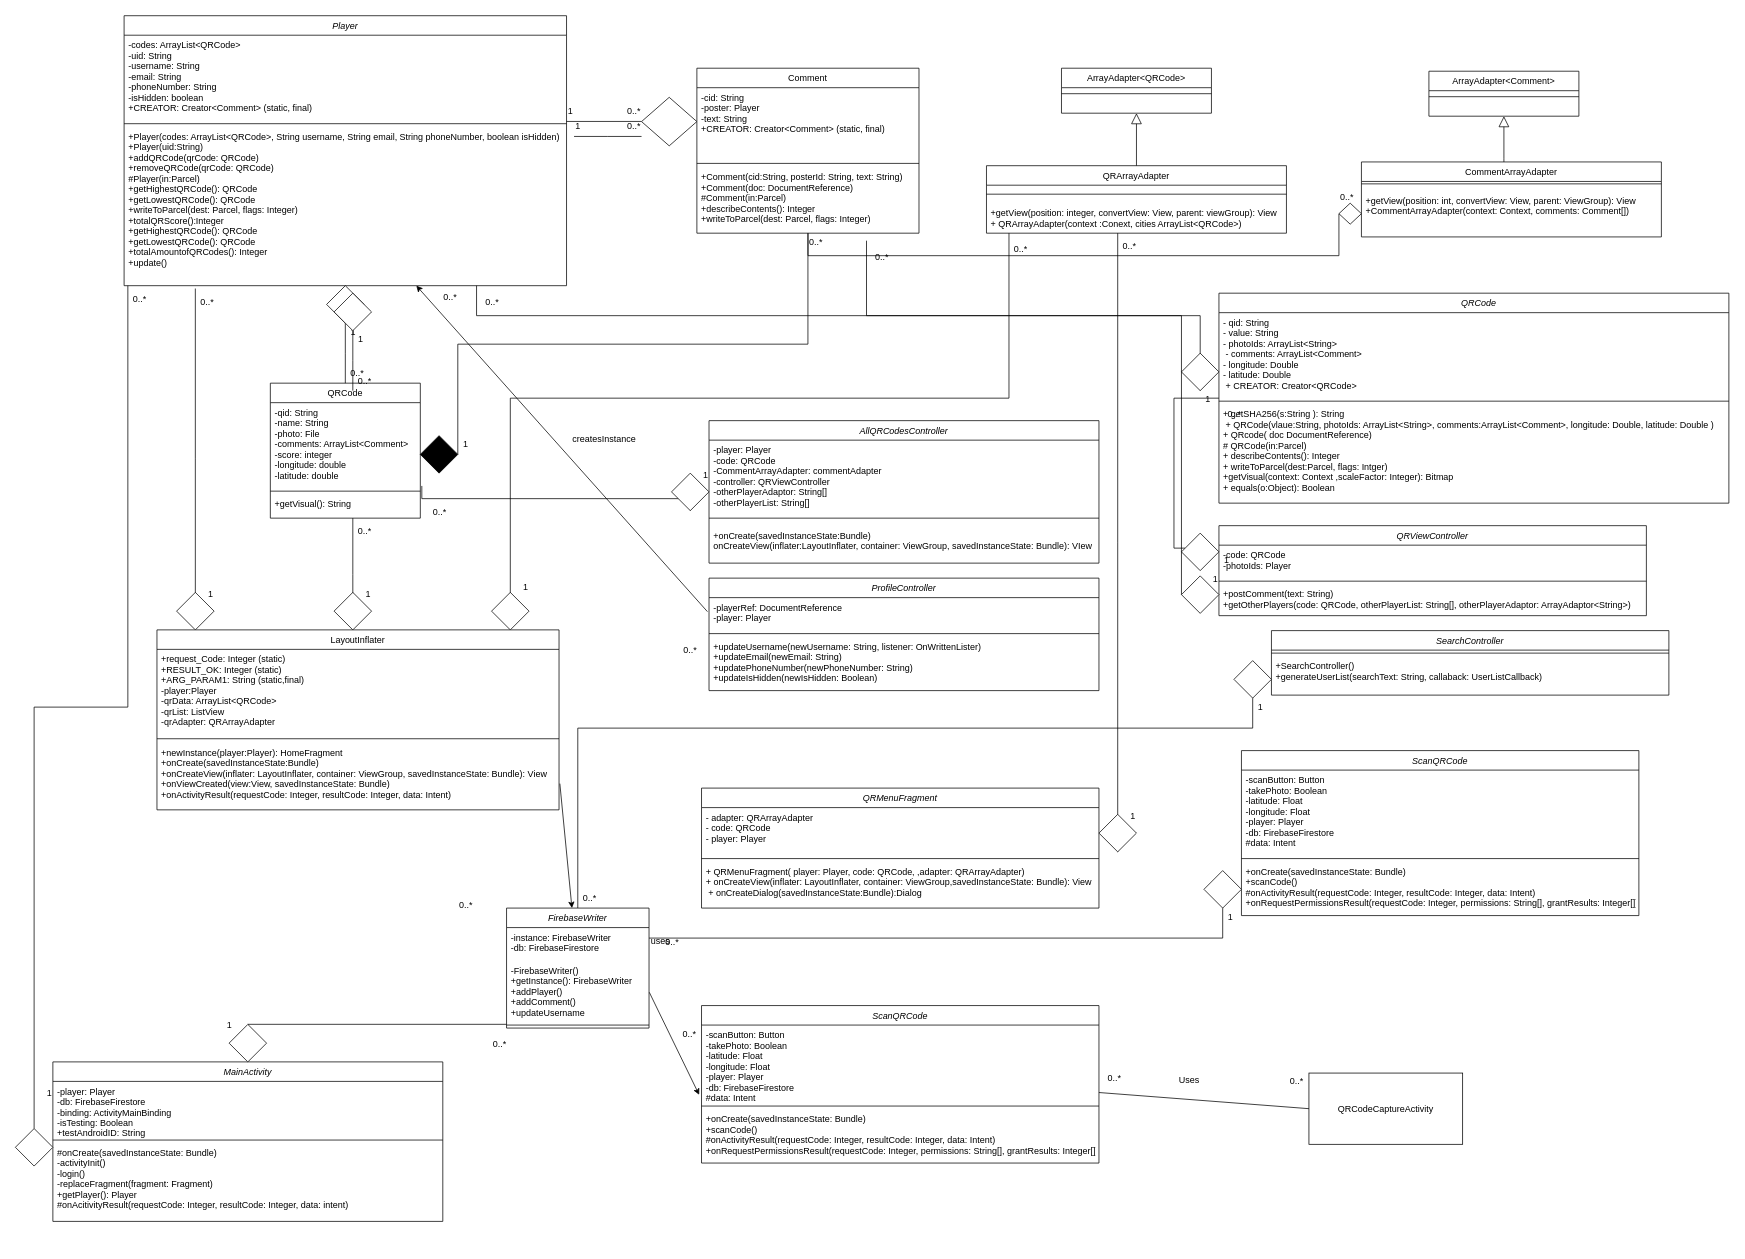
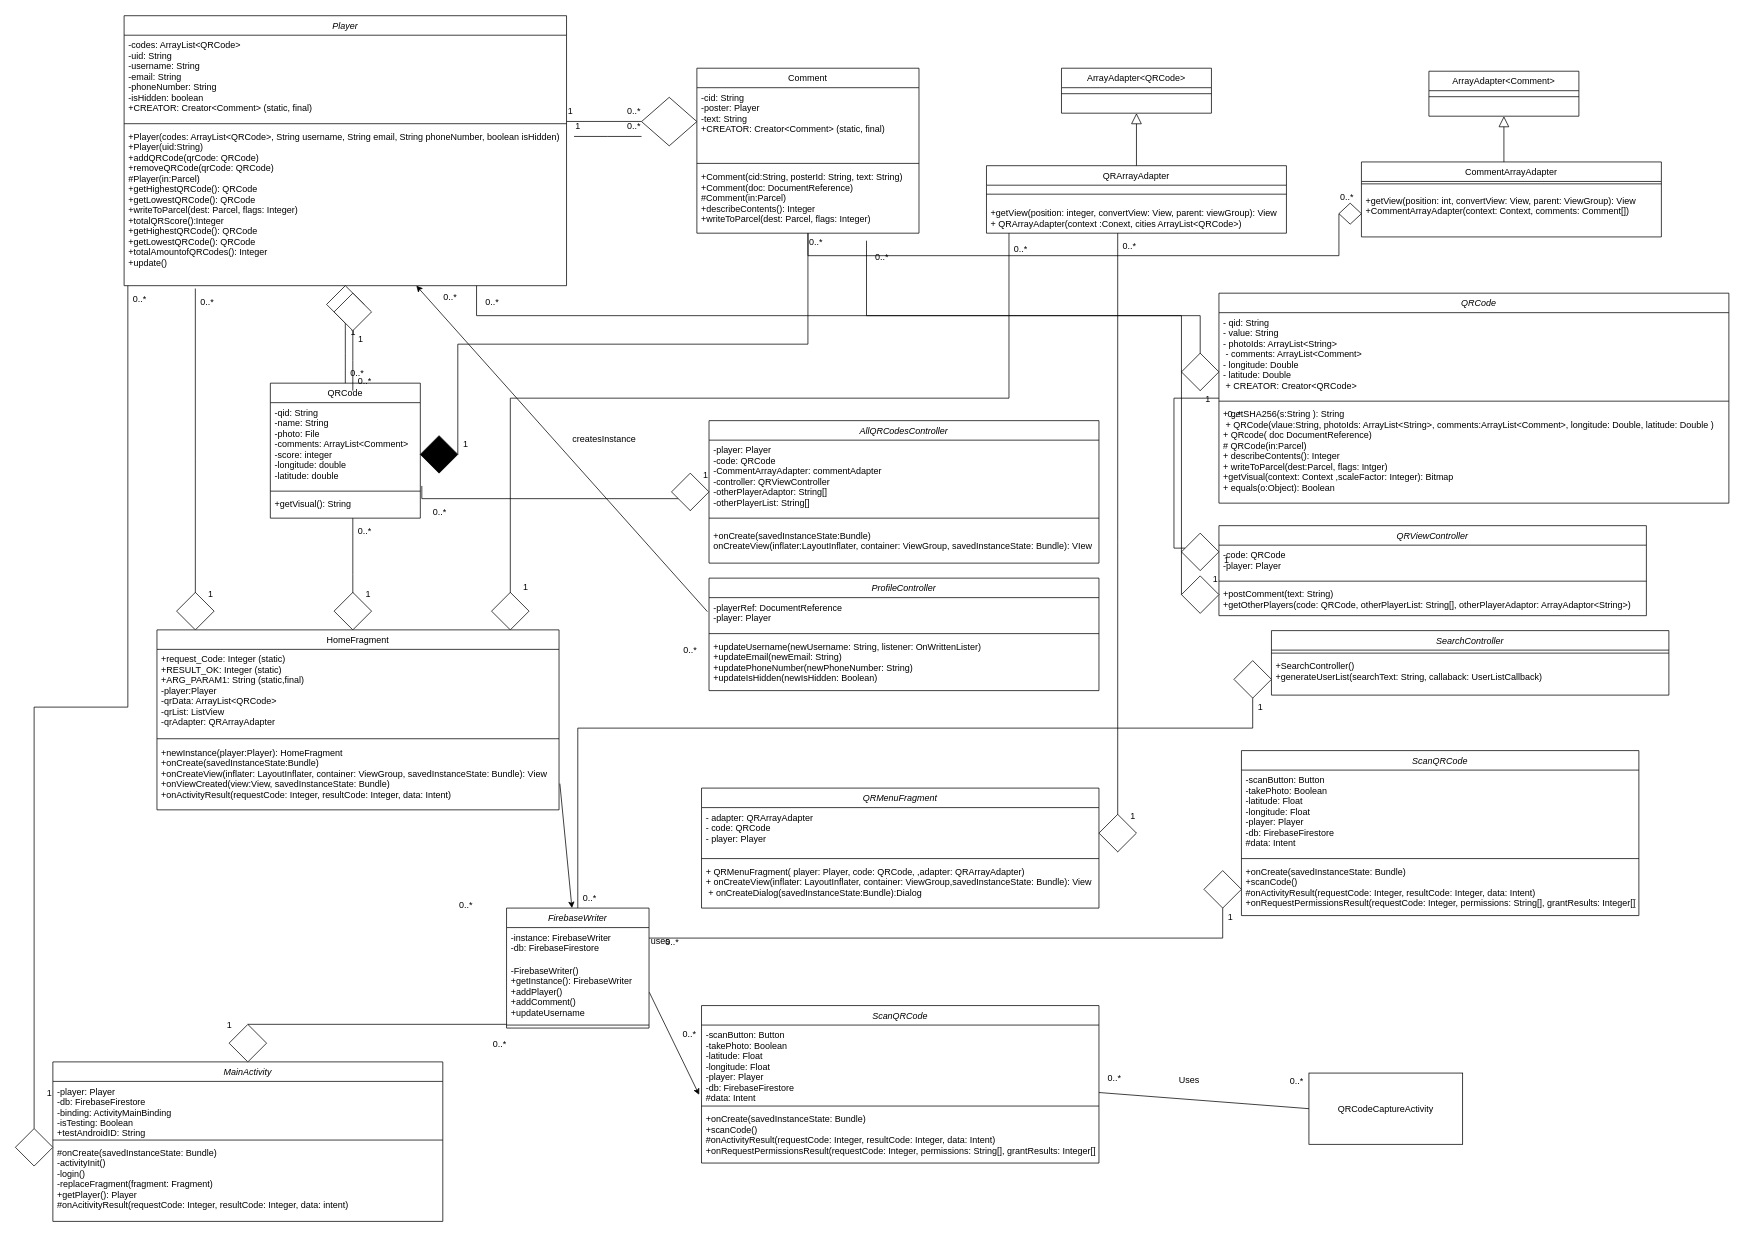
node "-code: QRCode -photoIds: Player": label "-code: QRCode -photoIds: Player" -> "-code: QRCode -player: Player"
node "LayoutInflater": label "LayoutInflater" -> "HomeFragment"
